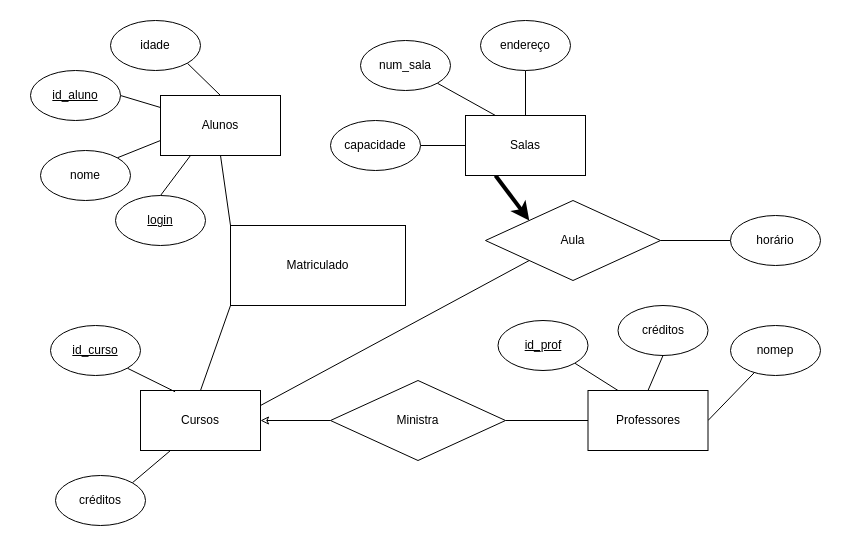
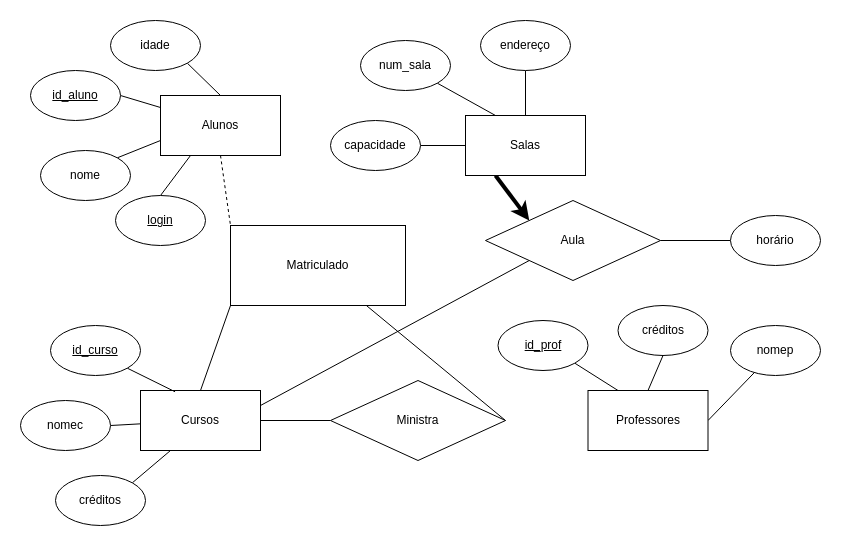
edge "Alunos" -- "Matriculado": style solid -> dashed
edge "Ministra" -> "Cursos": arrowhead classic -> none
edge "Ministra" -- "Professores": now "Ministra" -- "Matriculado"
edge "Cursos" -- "nomec": added
node "nomec": added
